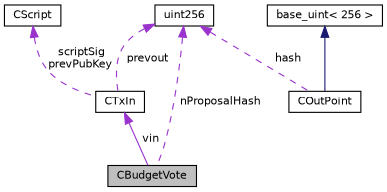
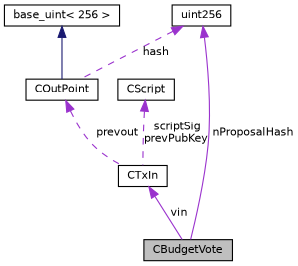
edge "CTxIn" -> "uint256": now "CTxIn" -> "COutPoint"
edge "CBudgetVote" -> "uint256": style dashed -> solid
